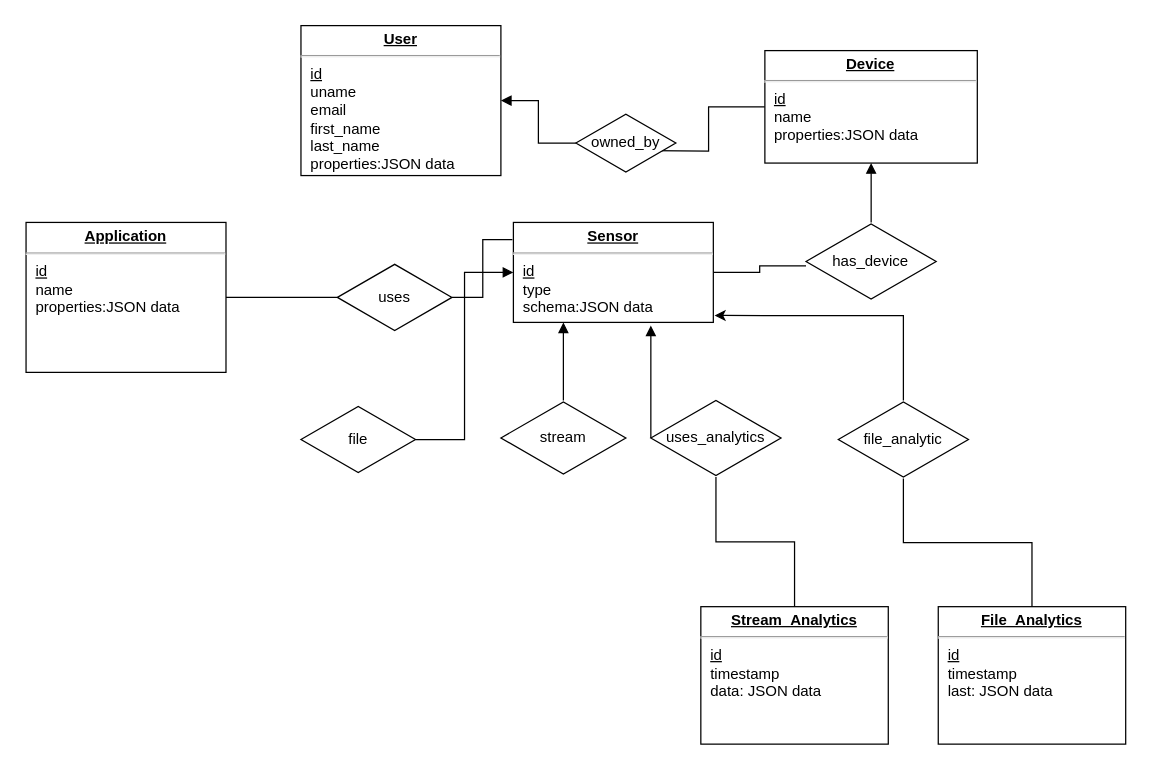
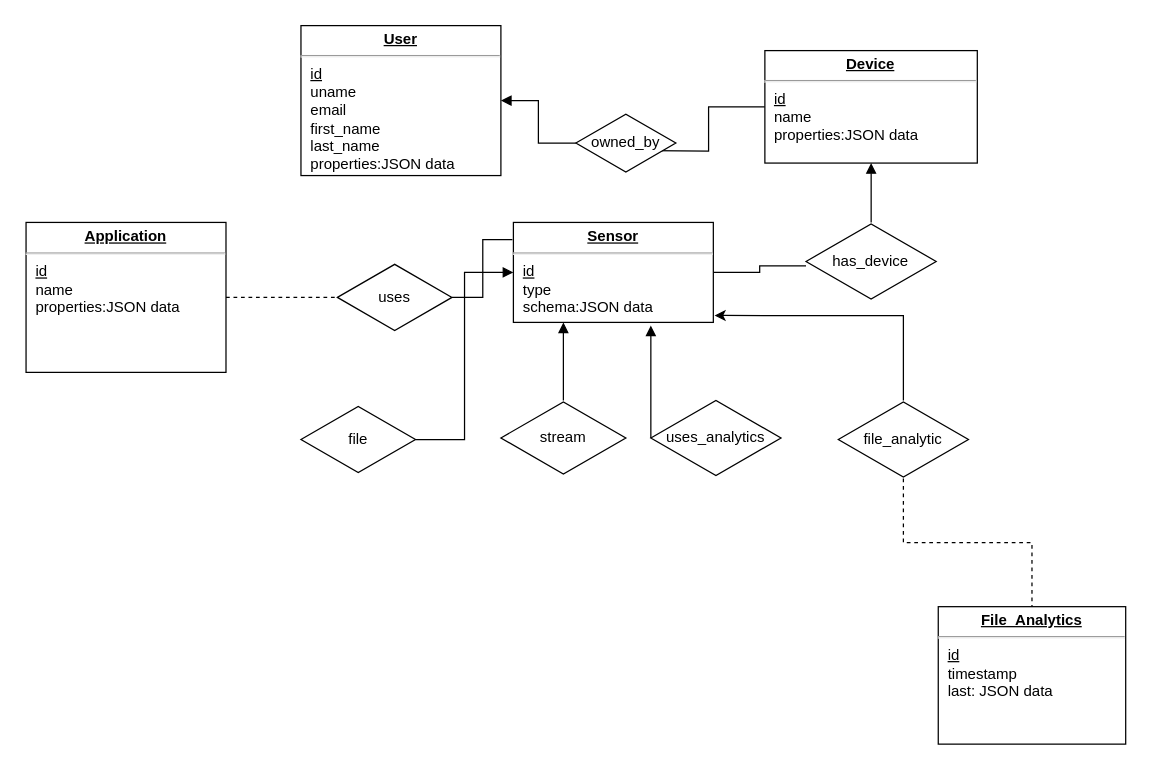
edge "Application id name properties:JSON data" -- "uses": style solid -> dashed
edge "uses_analytics" -- "Stream_Analytics id timestamp data: JSON data": removed
edge "file_analytic" -- "File_Analytics id timestamp last: JSON data": style solid -> dashed
node "Stream_Analytics id timestamp data: JSON data": removed
